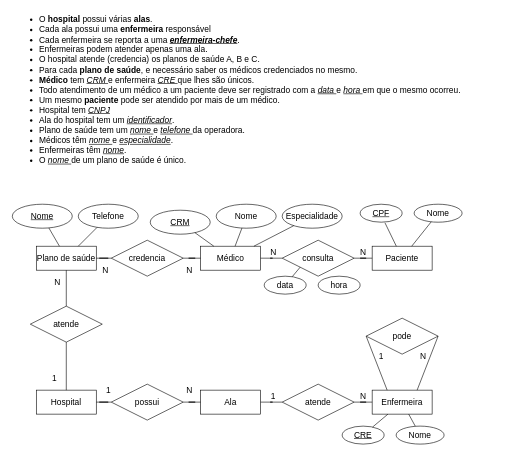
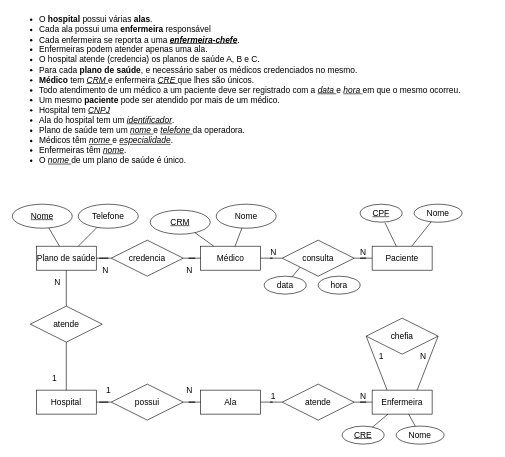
node "Especialidade": removed
edge "Especialidade" -- "Médico": removed
node "pode": label "pode" -> "chefia"
